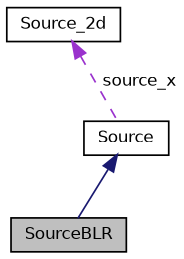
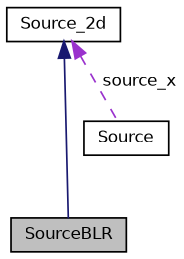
edge "SourceBLR" -> "Source": now "SourceBLR" -> "Source_2d"
